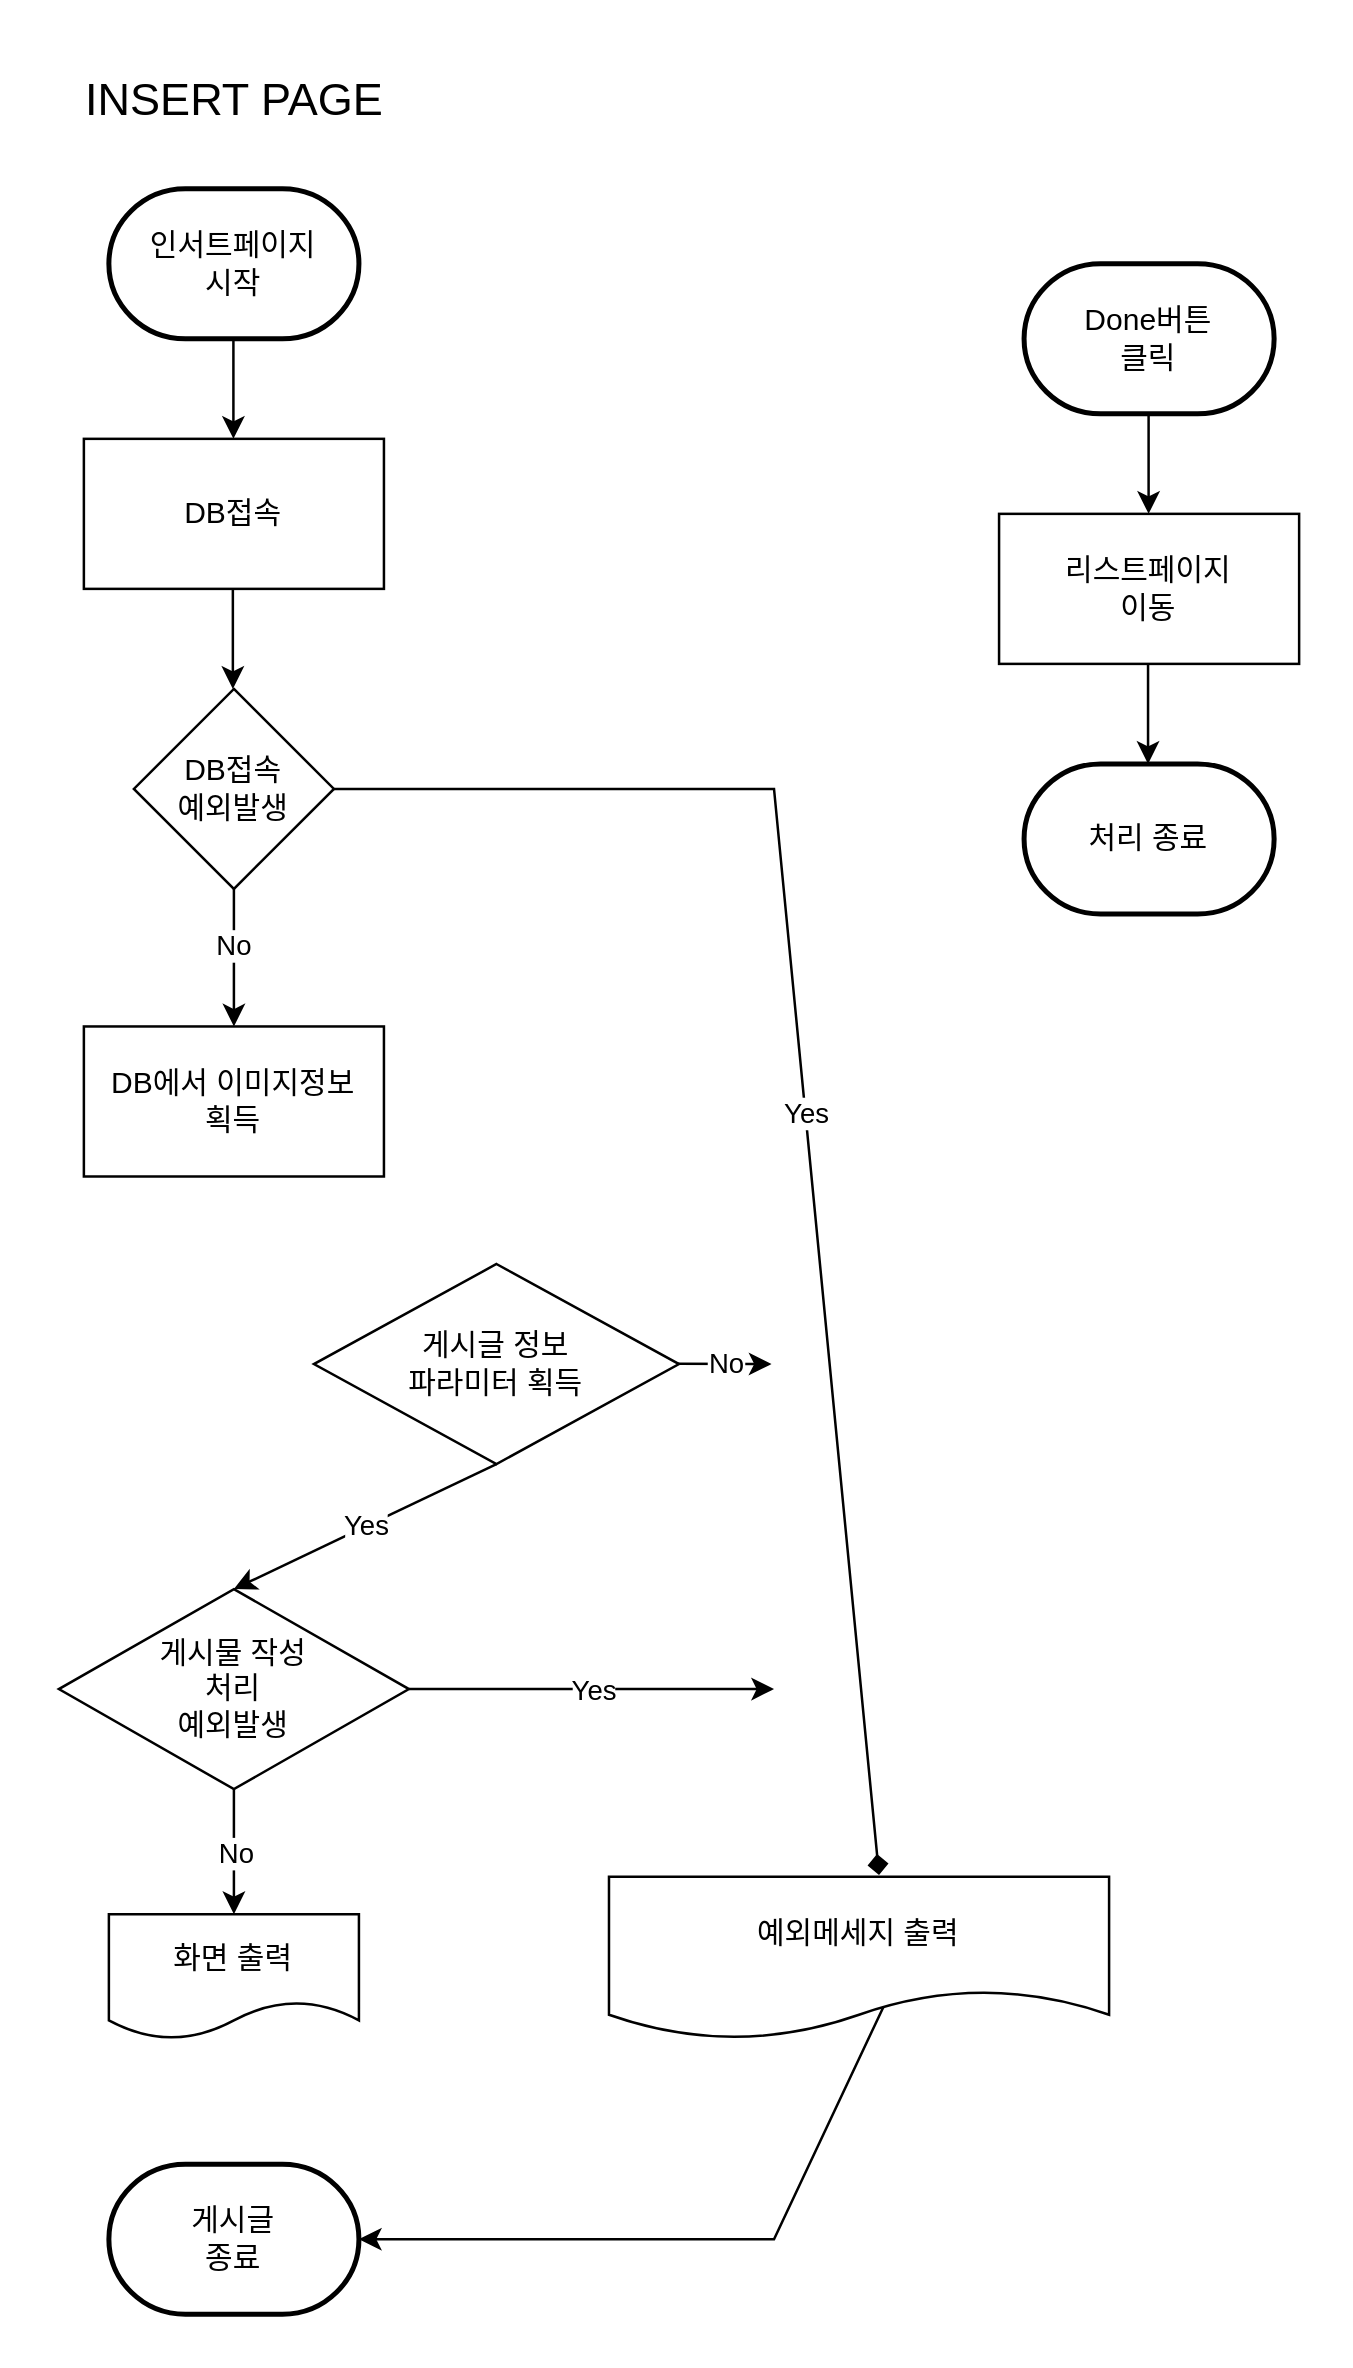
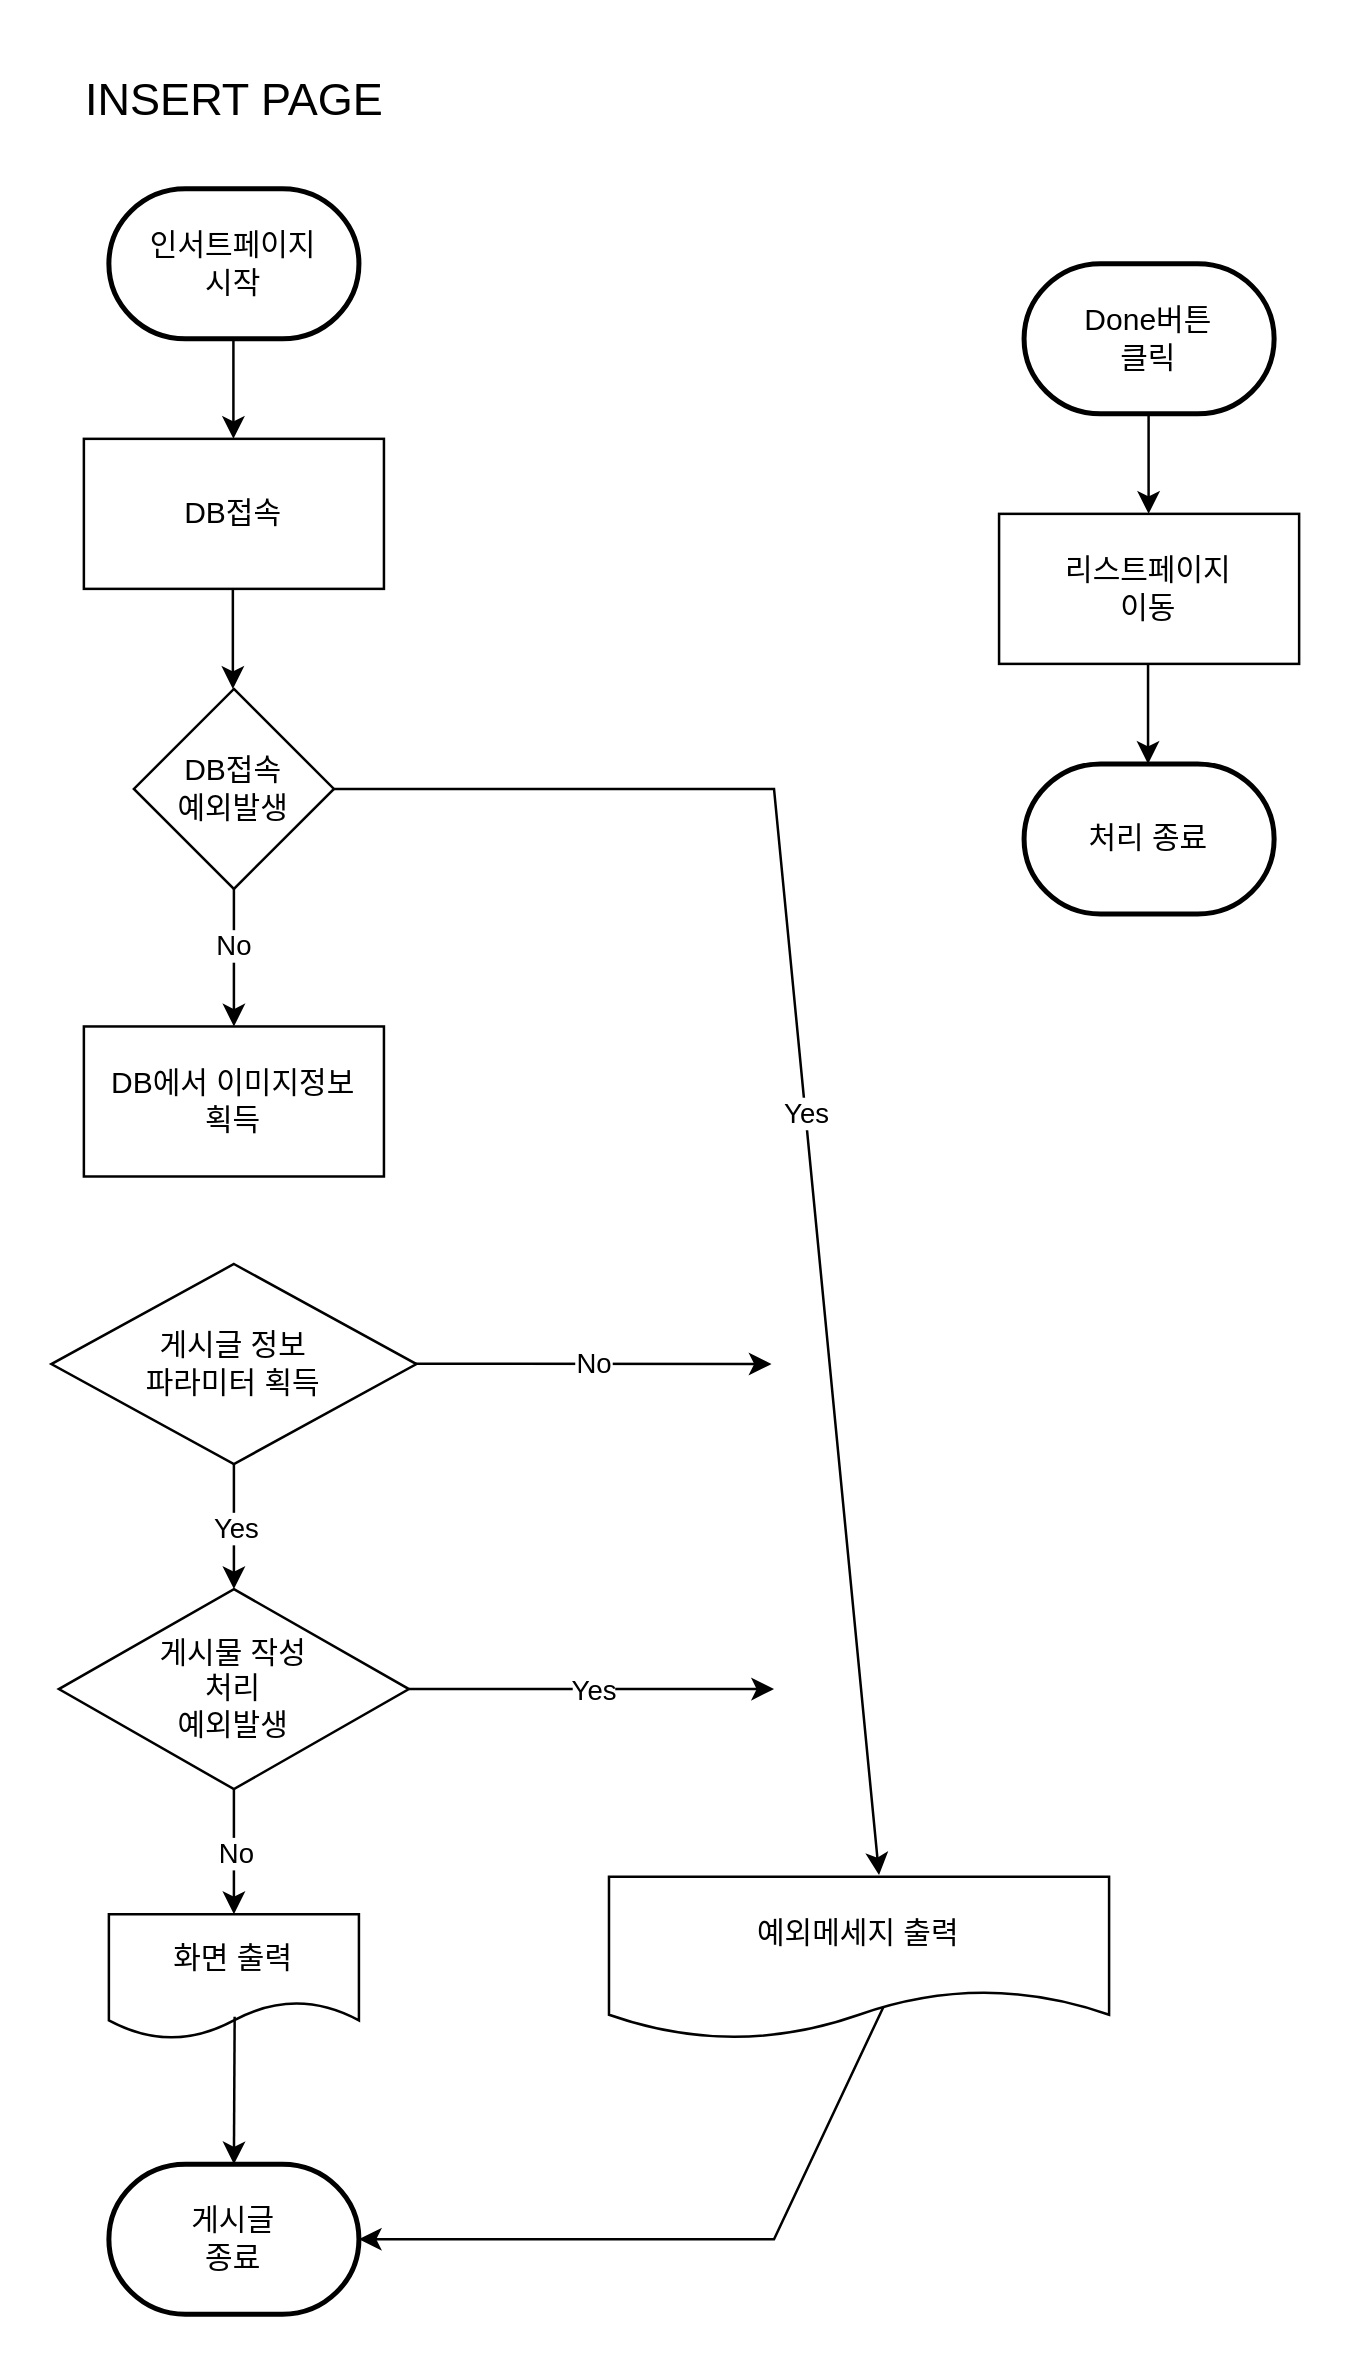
node "게시글 정보 파라미터 획득": moved (496, 1364) -> (234, 1364)
edge "DB접속 예외발생" -> "예외메세지 출력": arrowhead diamond -> classic
edge "화면 출력" -> "게시글 종료": added
